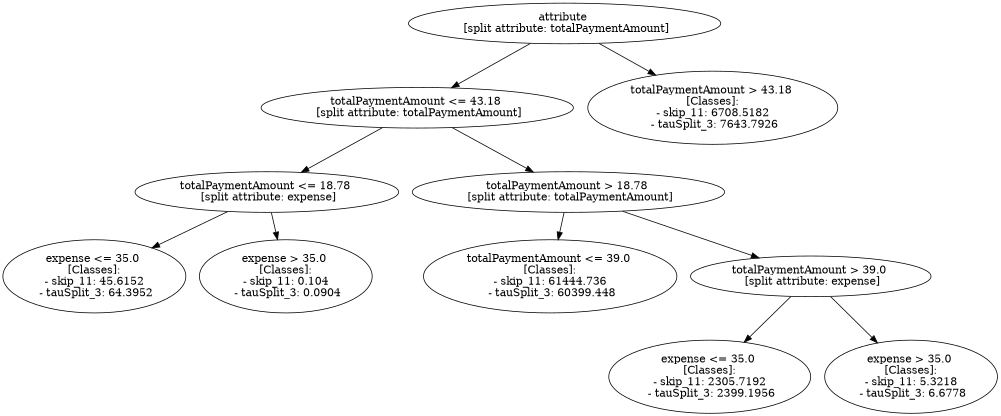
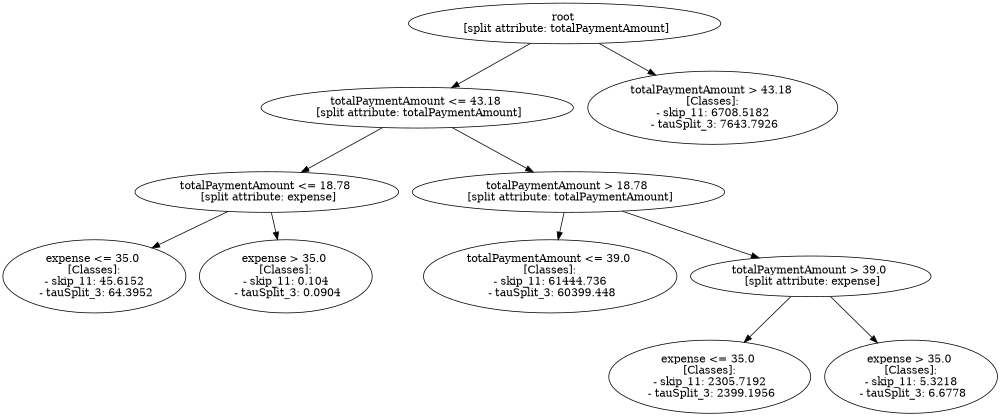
node "attribute [split attribute: totalPaymentAmount]": label "attribute [split attribute: totalPaymentAmount]" -> "root [split attribute: totalPaymentAmount]"
